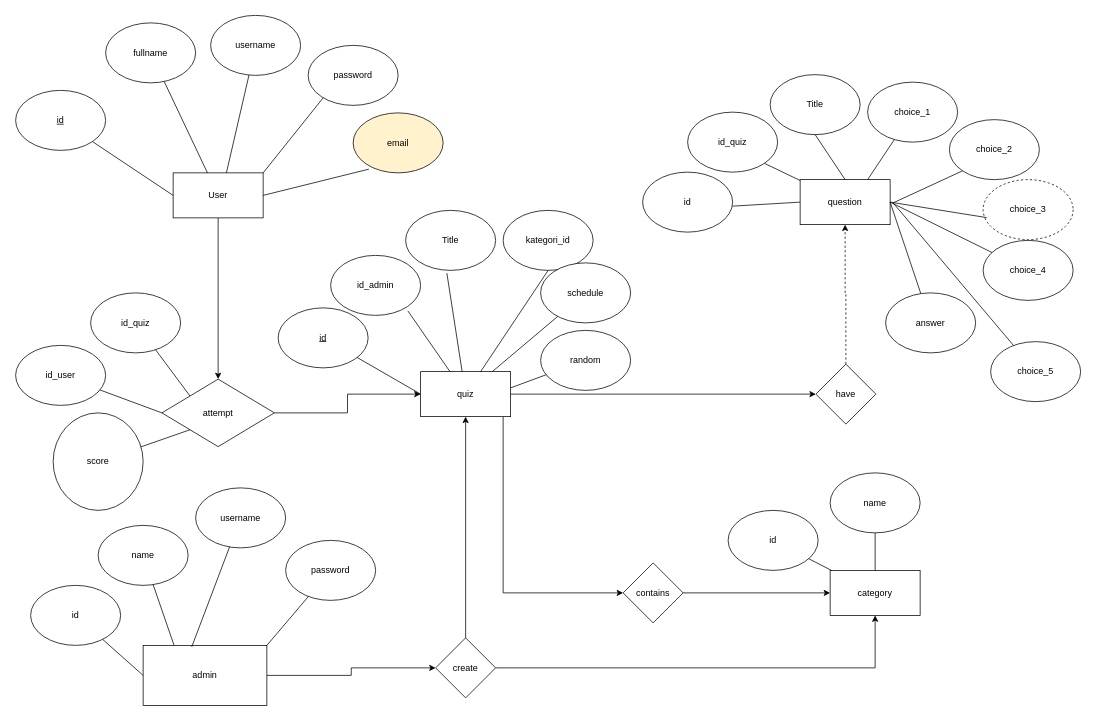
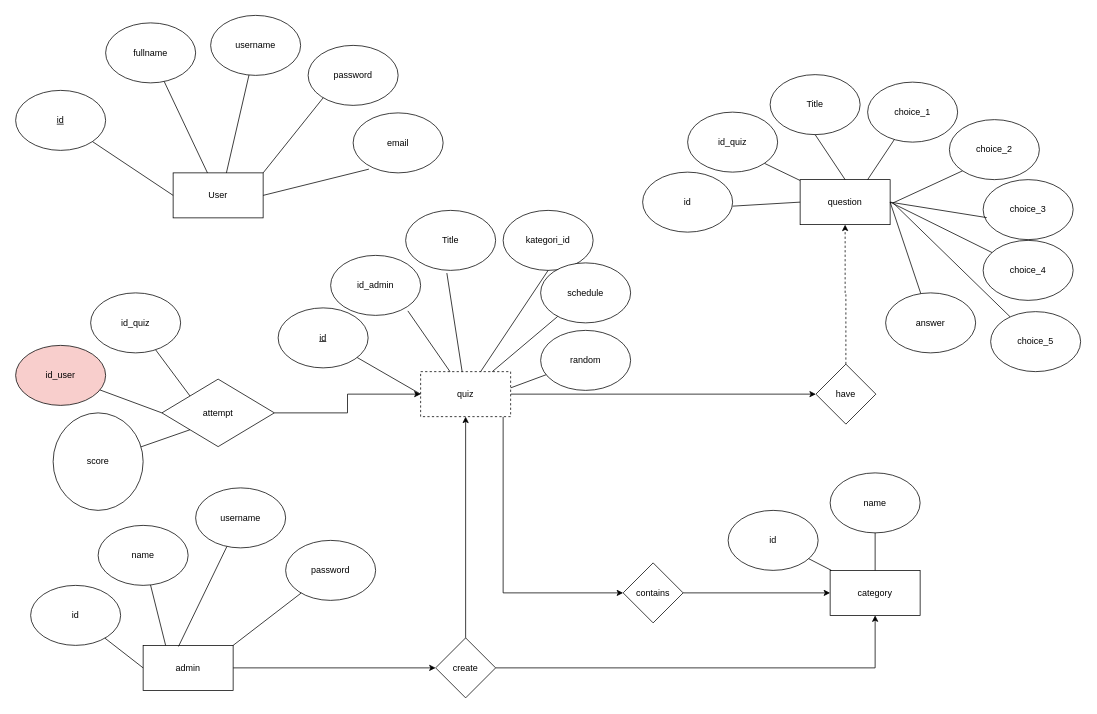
node "email": fillcolor #fff2cc -> #ffffff
node "choice_3": style dashed -> solid
edge "User" -> "attempt": removed
node "choice_5": moved (1035, 372) -> (1035, 342)
node "id_user": fillcolor #ffffff -> #f8cecc
node "quiz": style solid -> dashed
node "admin": size 124x60 -> 90x45
